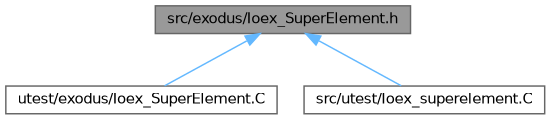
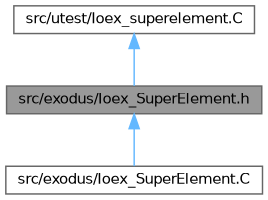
edge "src/utest/Ioex_superelement.C" -> "src/exodus/Ioex_SuperElement.h": reversed
node "utest/exodus/Ioex_SuperElement.C": label "utest/exodus/Ioex_SuperElement.C" -> "src/exodus/Ioex_SuperElement.C"
